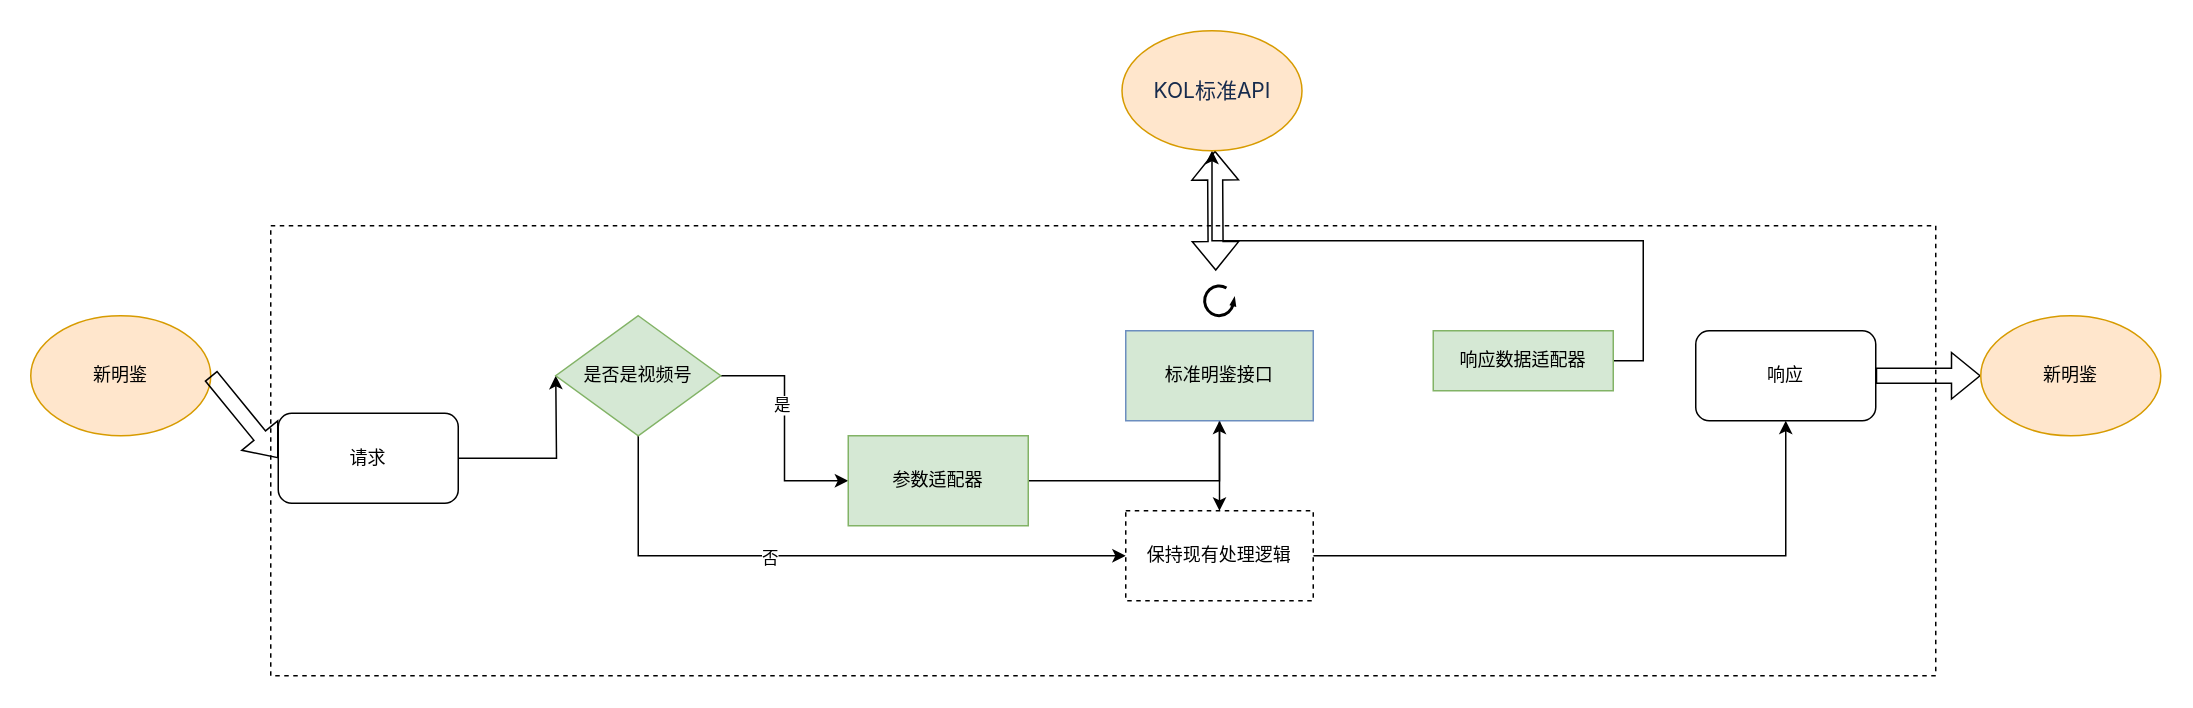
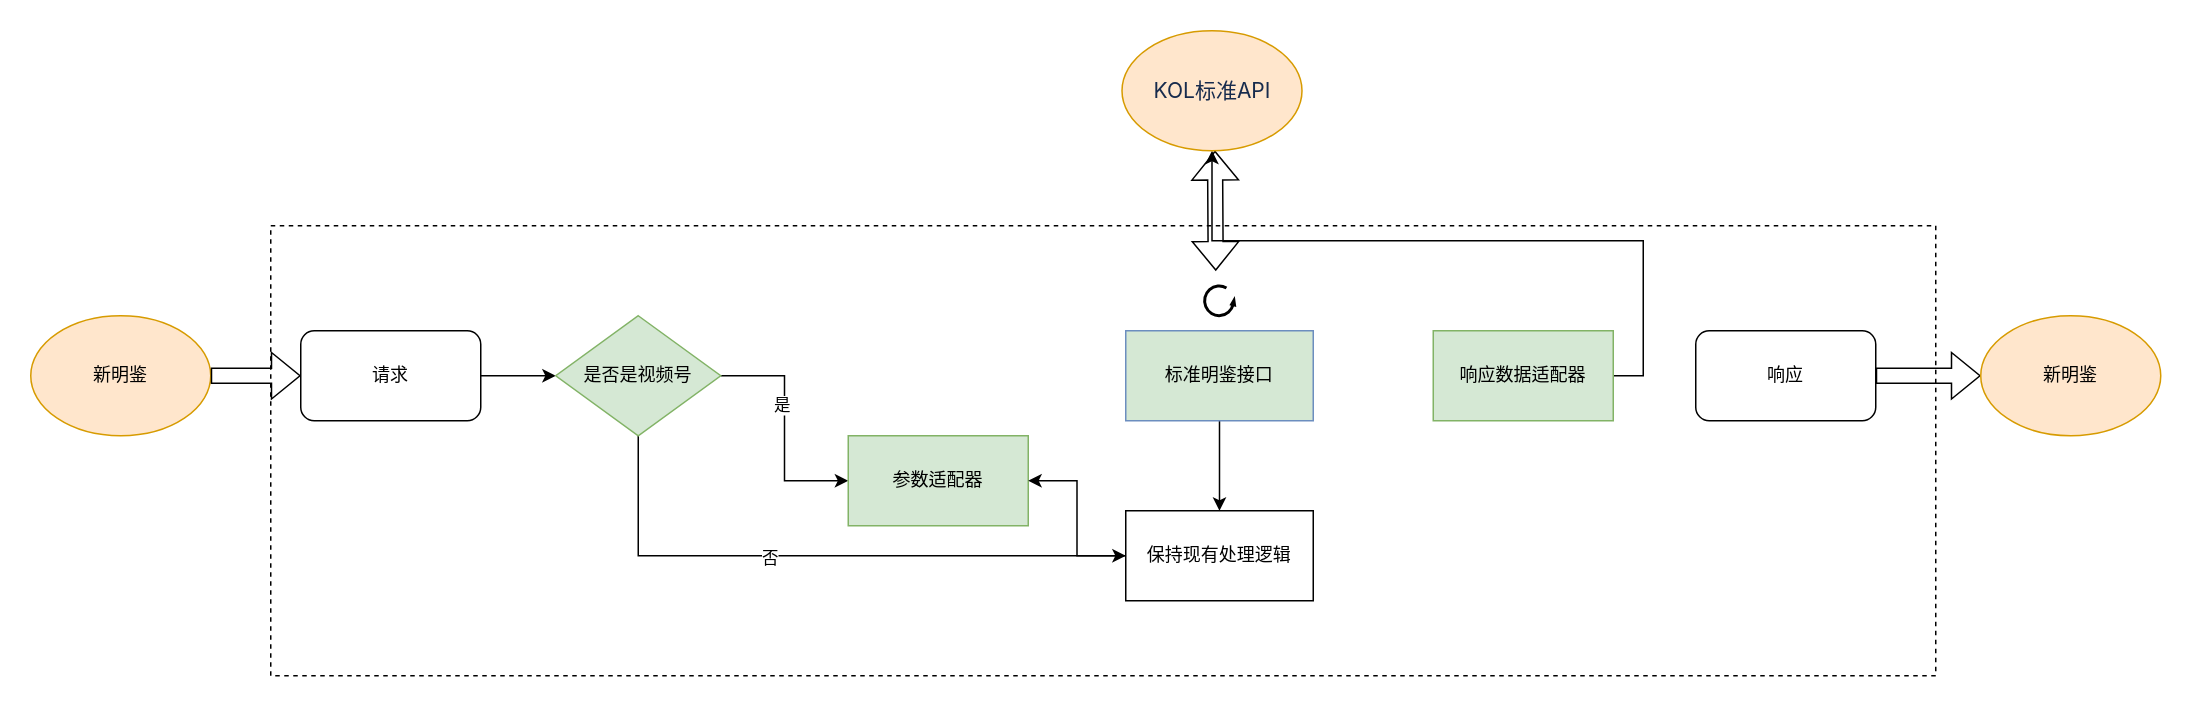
node "响应数据适配器": size 180x60 -> 180x90
node "请求": moved (368, 458) -> (391, 376)
edge "参数适配器" -> "标准明鉴接口": removed
node "保持现有处理逻辑": style dashed -> solid
edge "保持现有处理逻辑" -> "响应": now "保持现有处理逻辑" -> "参数适配器"
